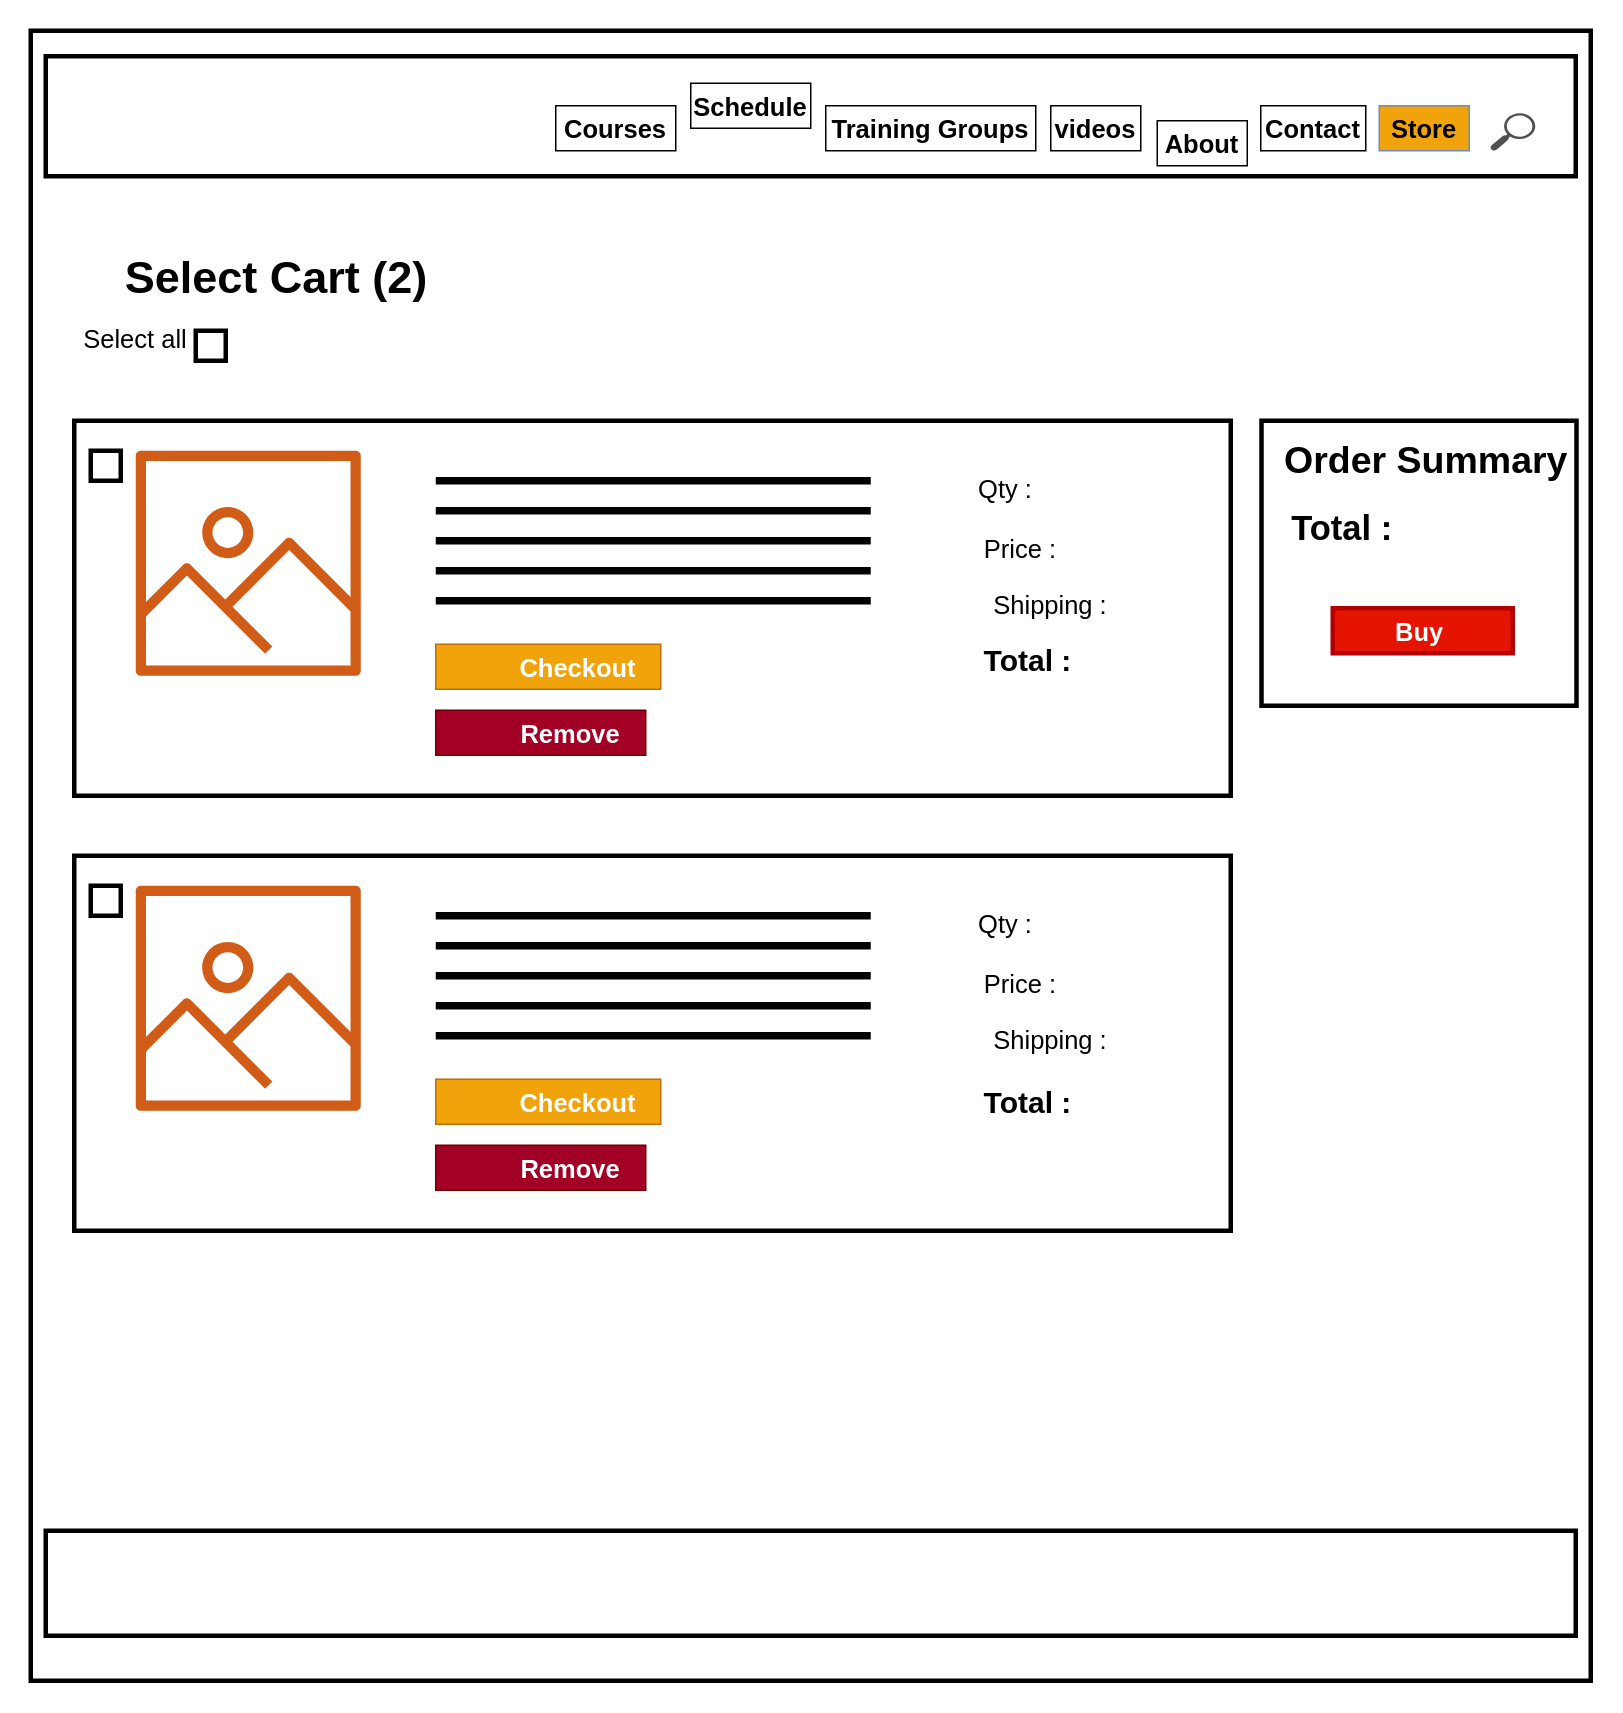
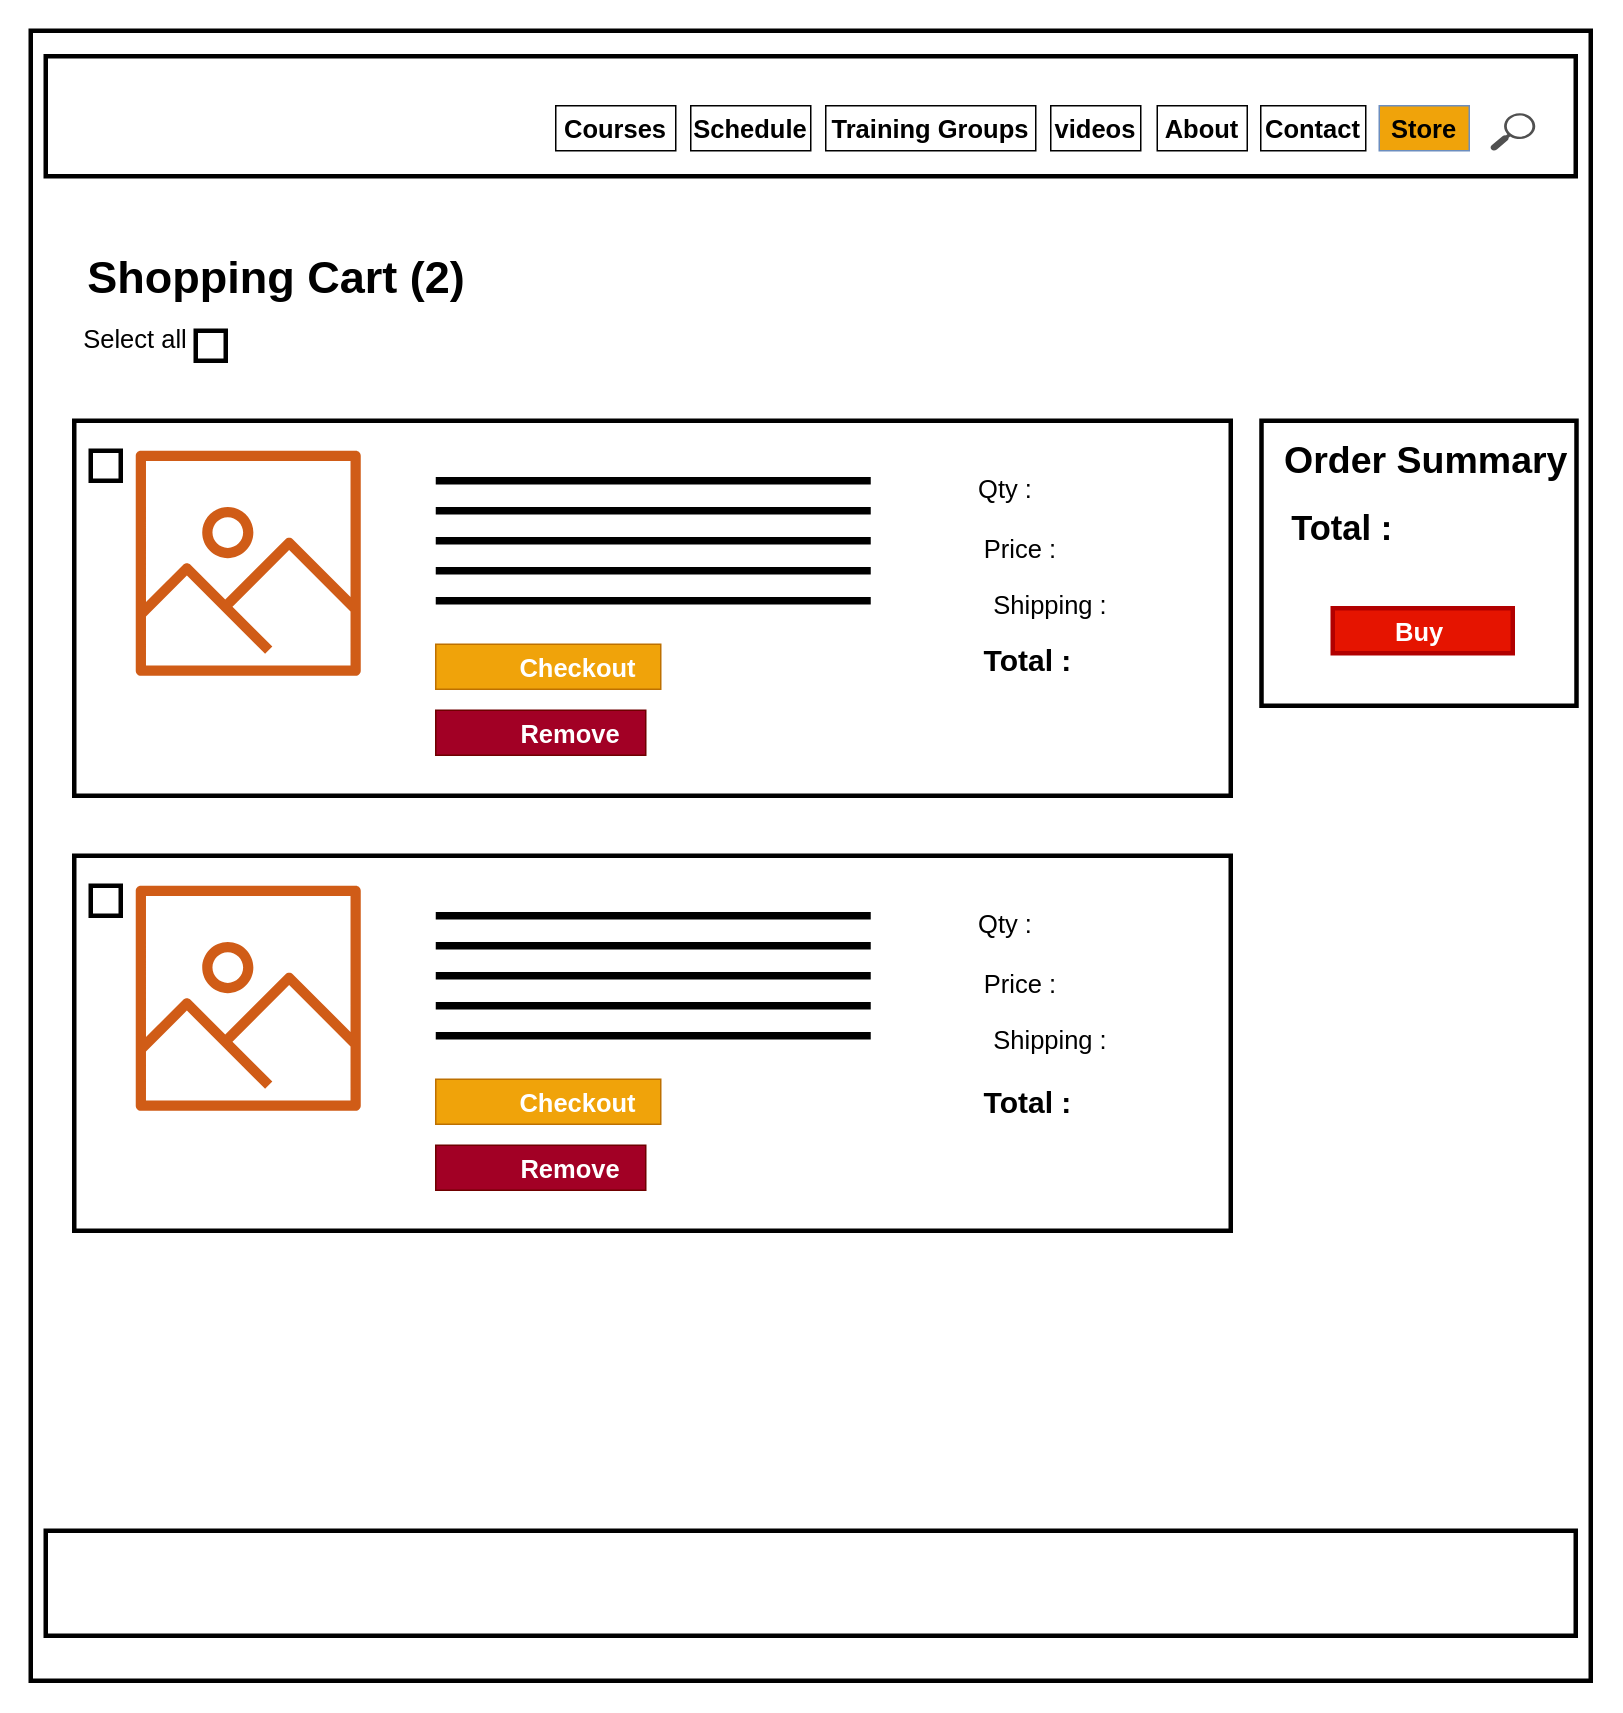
node "Schedule": moved (751, 106) -> (751, 128)
node "About": moved (1202, 143) -> (1202, 128)
node "Select Cart (2)": label "Select Cart (2)" -> "Shopping Cart (2)"
